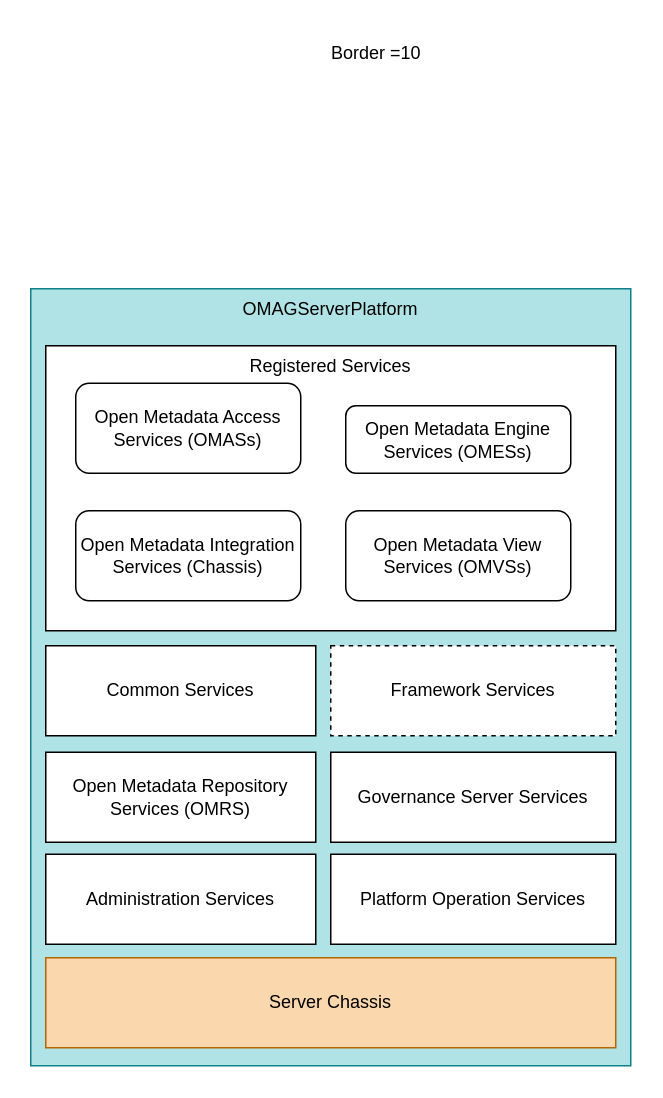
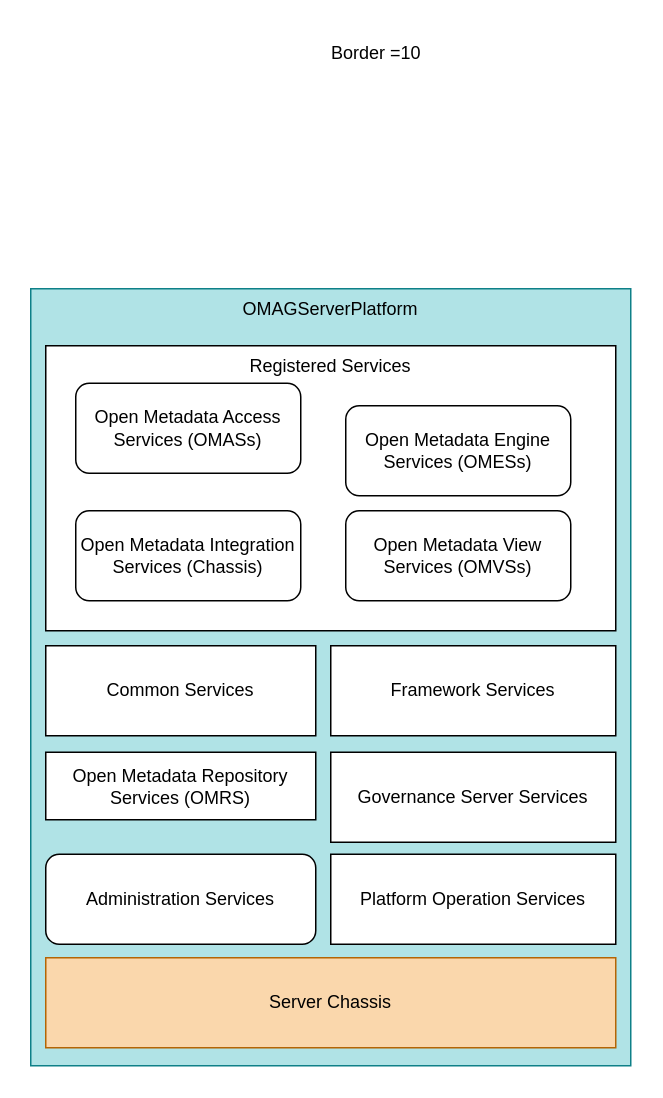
node "Open Metadata Engine Services (OMESs)": size 225x68 -> 225x90
node "Framework Services": style dashed -> solid
node "Open Metadata Repository Services (OMRS)": size 270x90 -> 270x68
node "Administration Services": shape rectangle -> rounded rectangle
